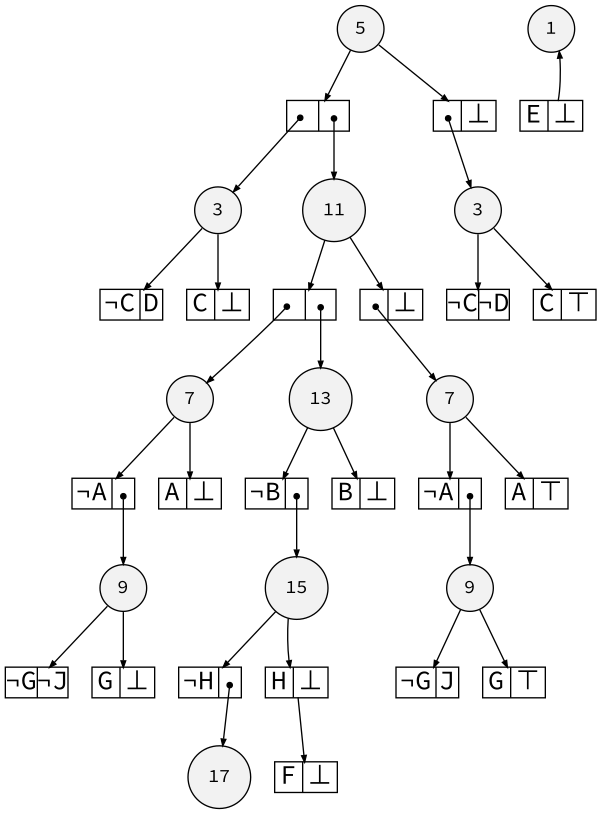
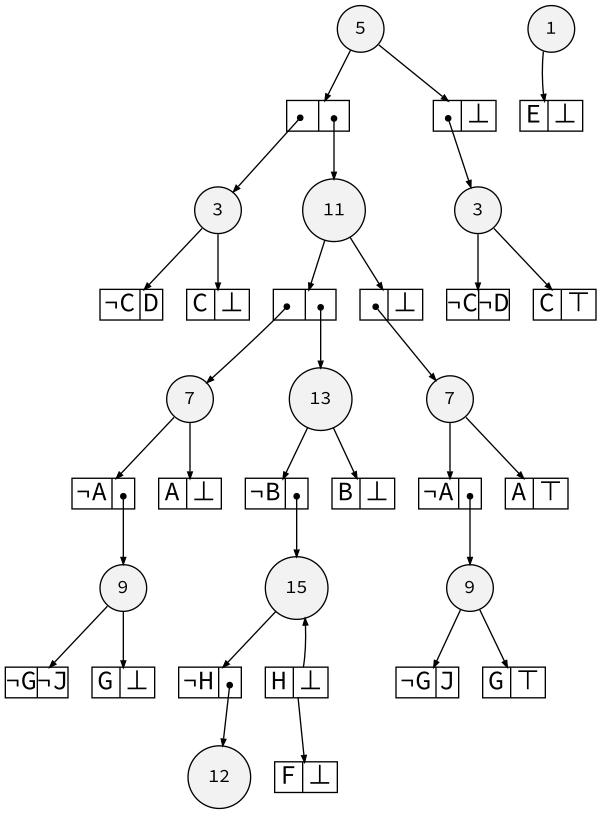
edge "E" -> "1": reversed
edge "15" -> "H": reversed
node "17": label "17" -> "12"
